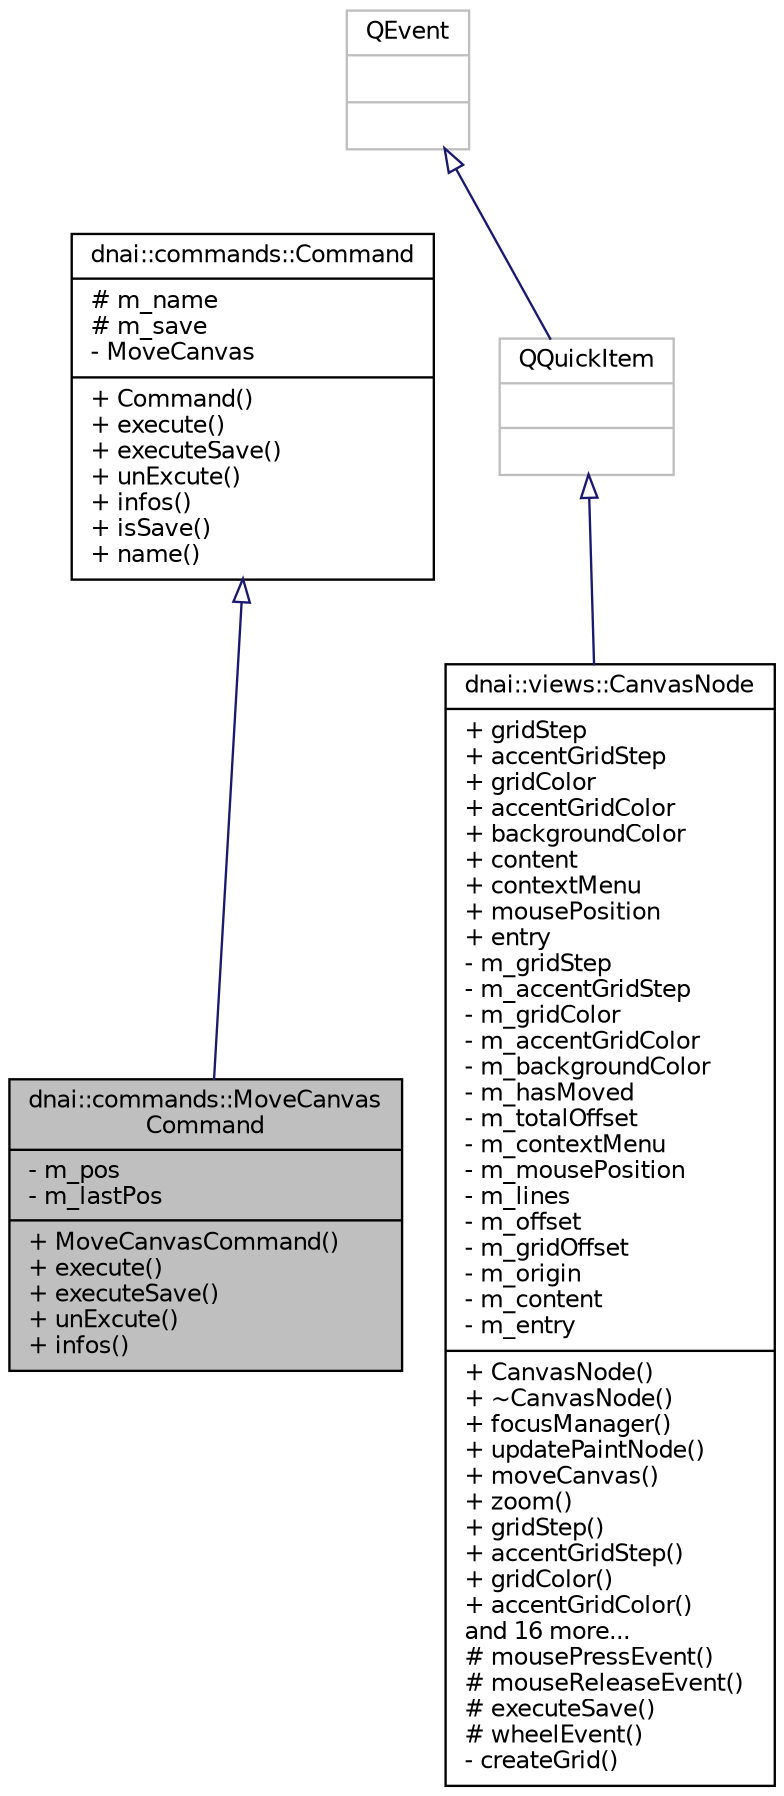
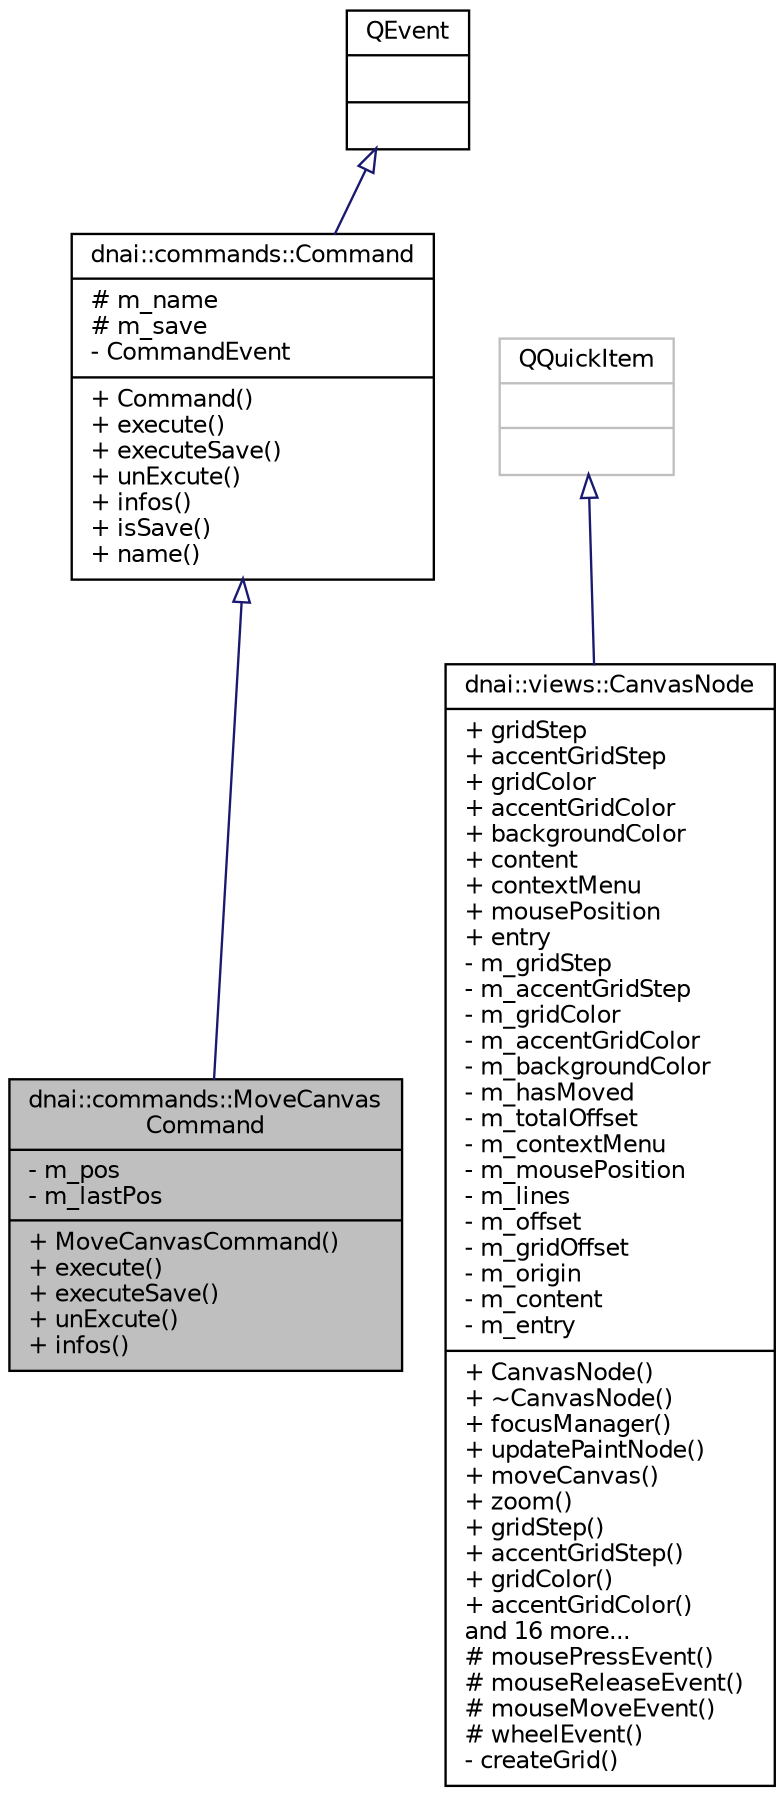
node "QEvent": color grey75 -> black
edge "QQuickItem" -> "QEvent": now "dnai::commands::Command" -> "QEvent"
node "dnai::commands::Command": text "- MoveCanvas" -> "- CommandEvent"
node "dnai::views::CanvasNode": text "# executeSave()" -> "# mouseMoveEvent()"
